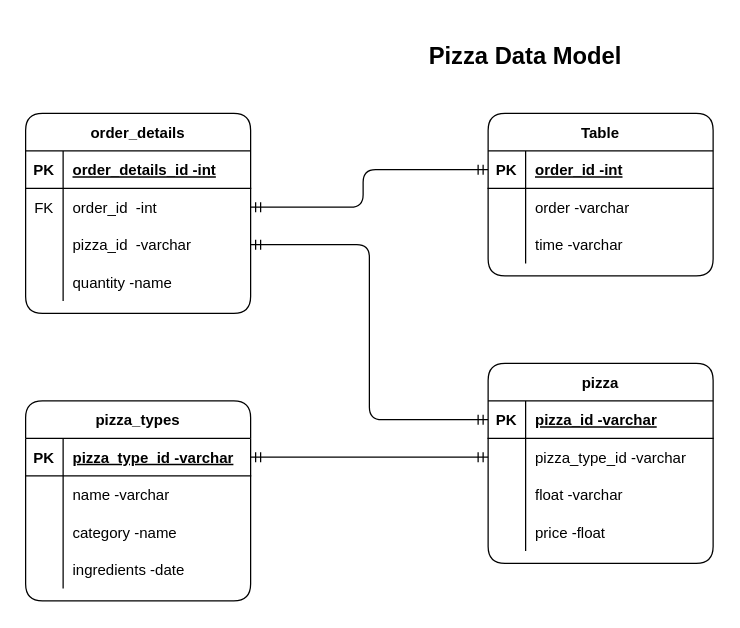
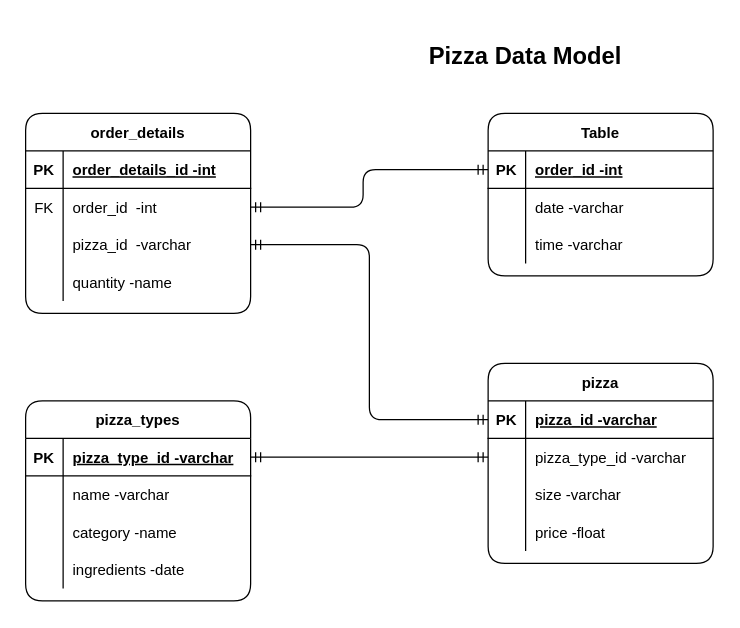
node "order -varchar": label "order -varchar" -> "date -varchar"
node "float -varchar": label "float -varchar" -> "size -varchar"
